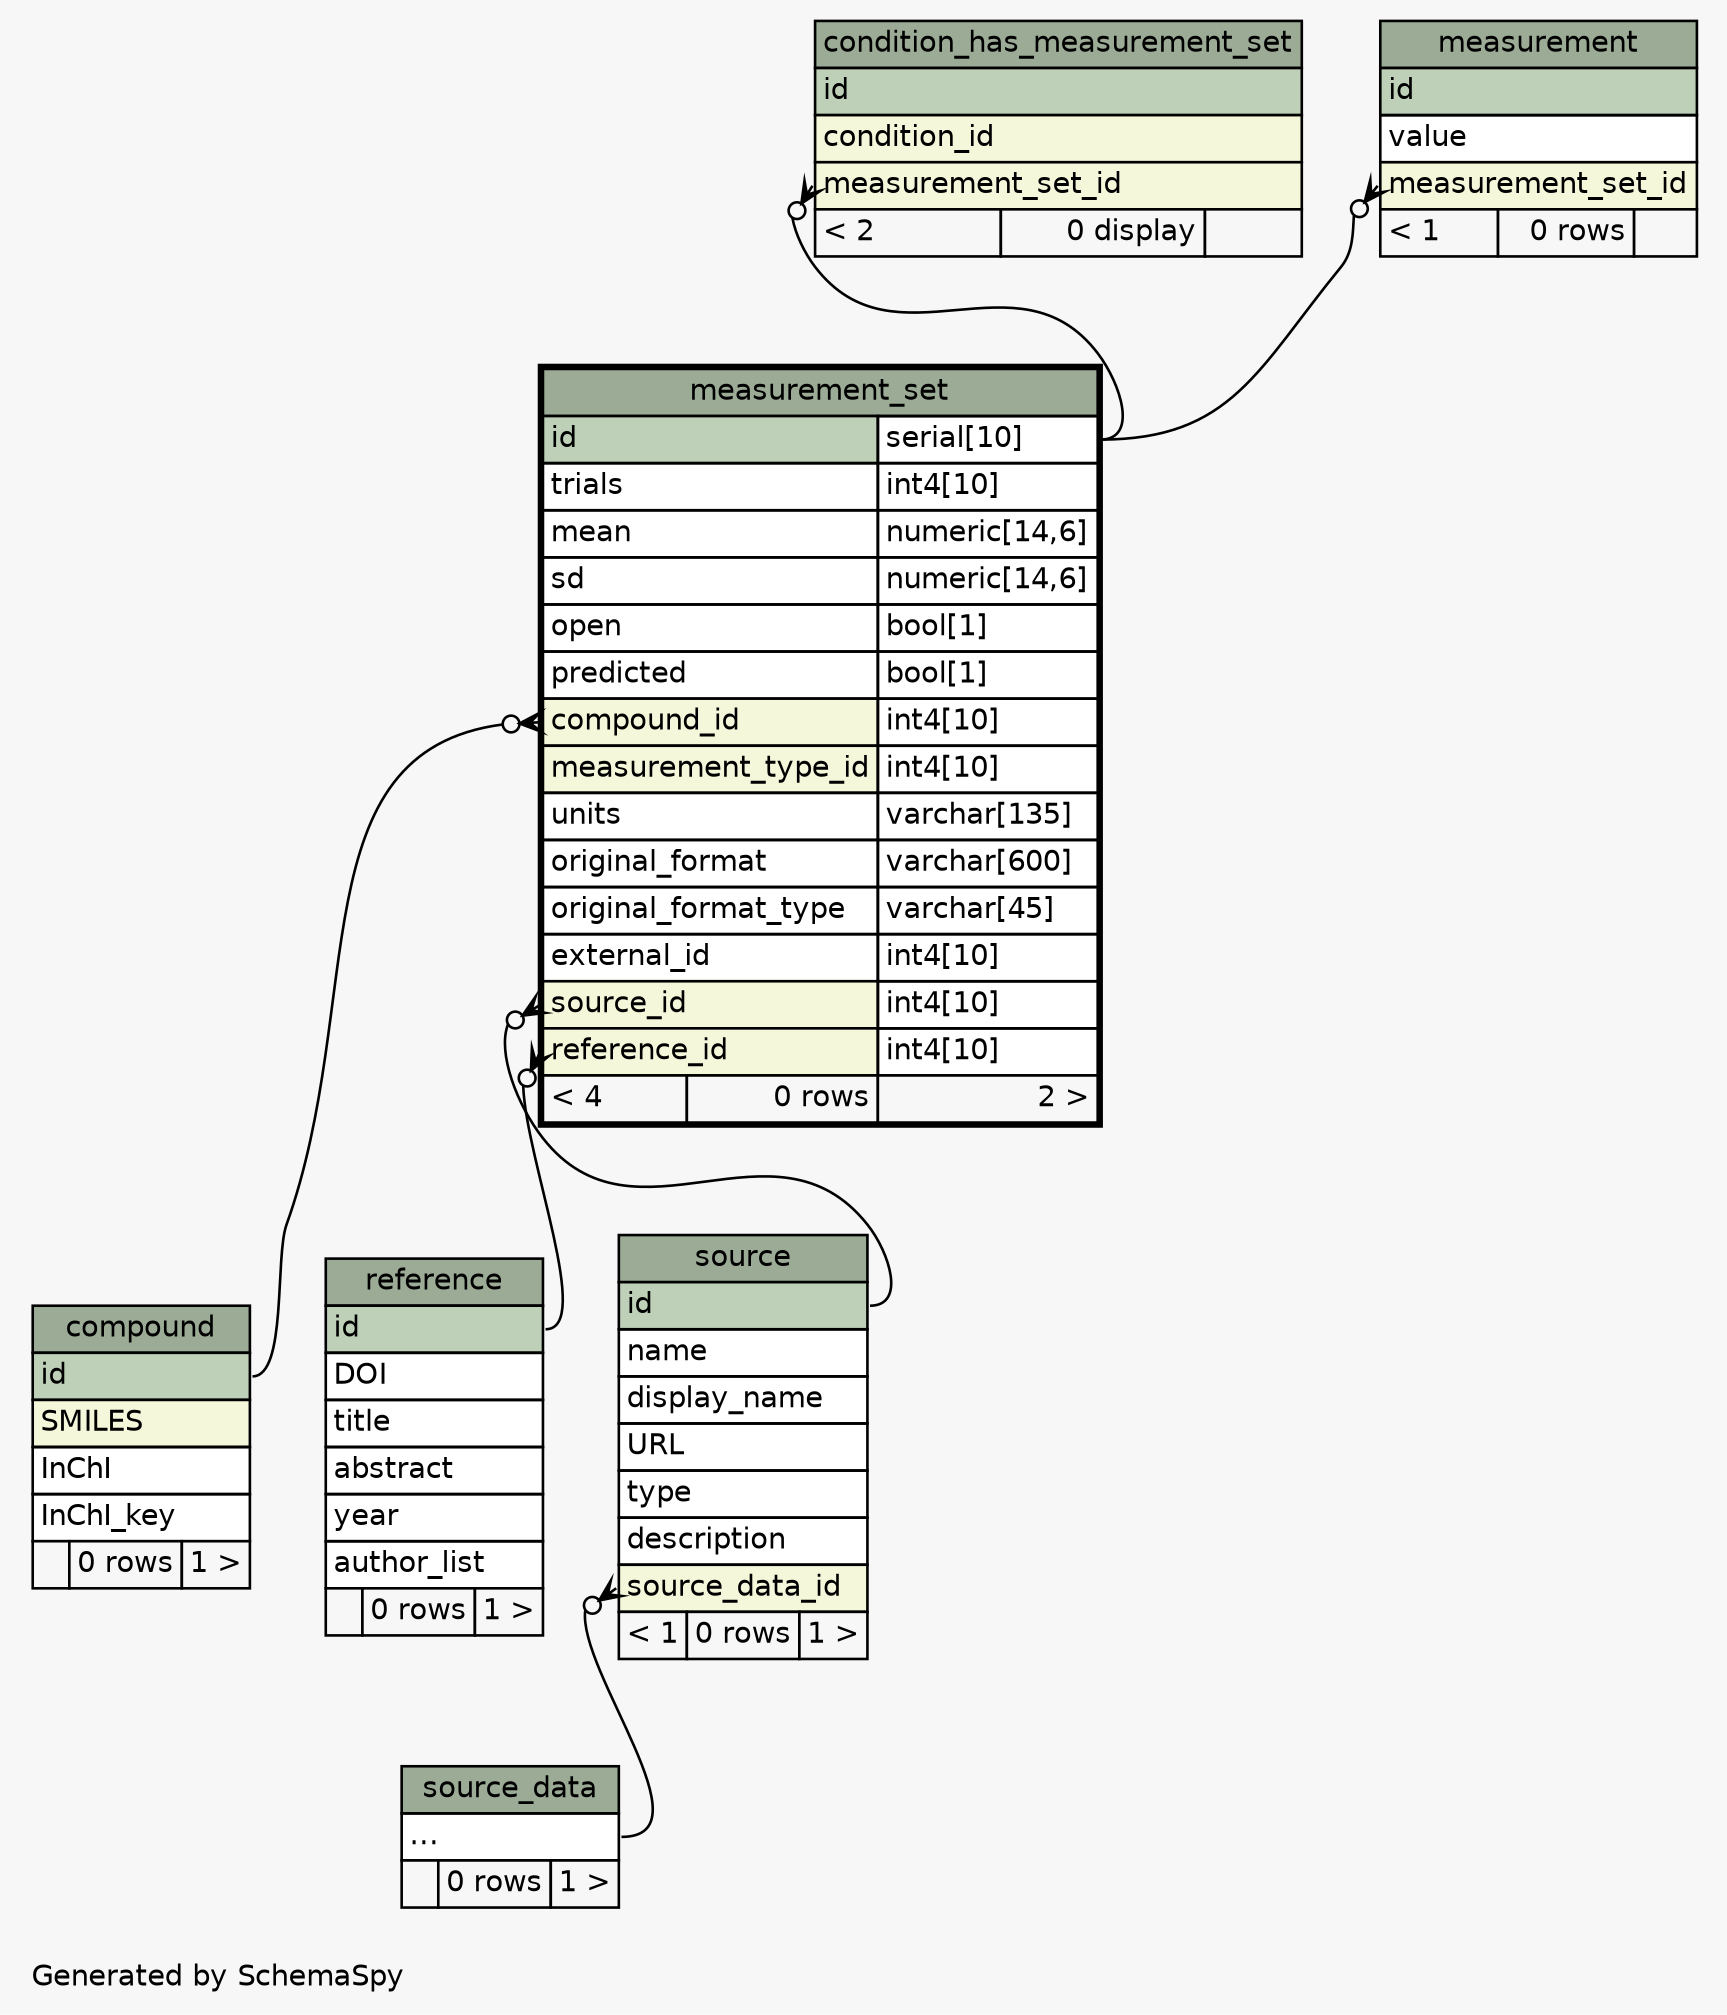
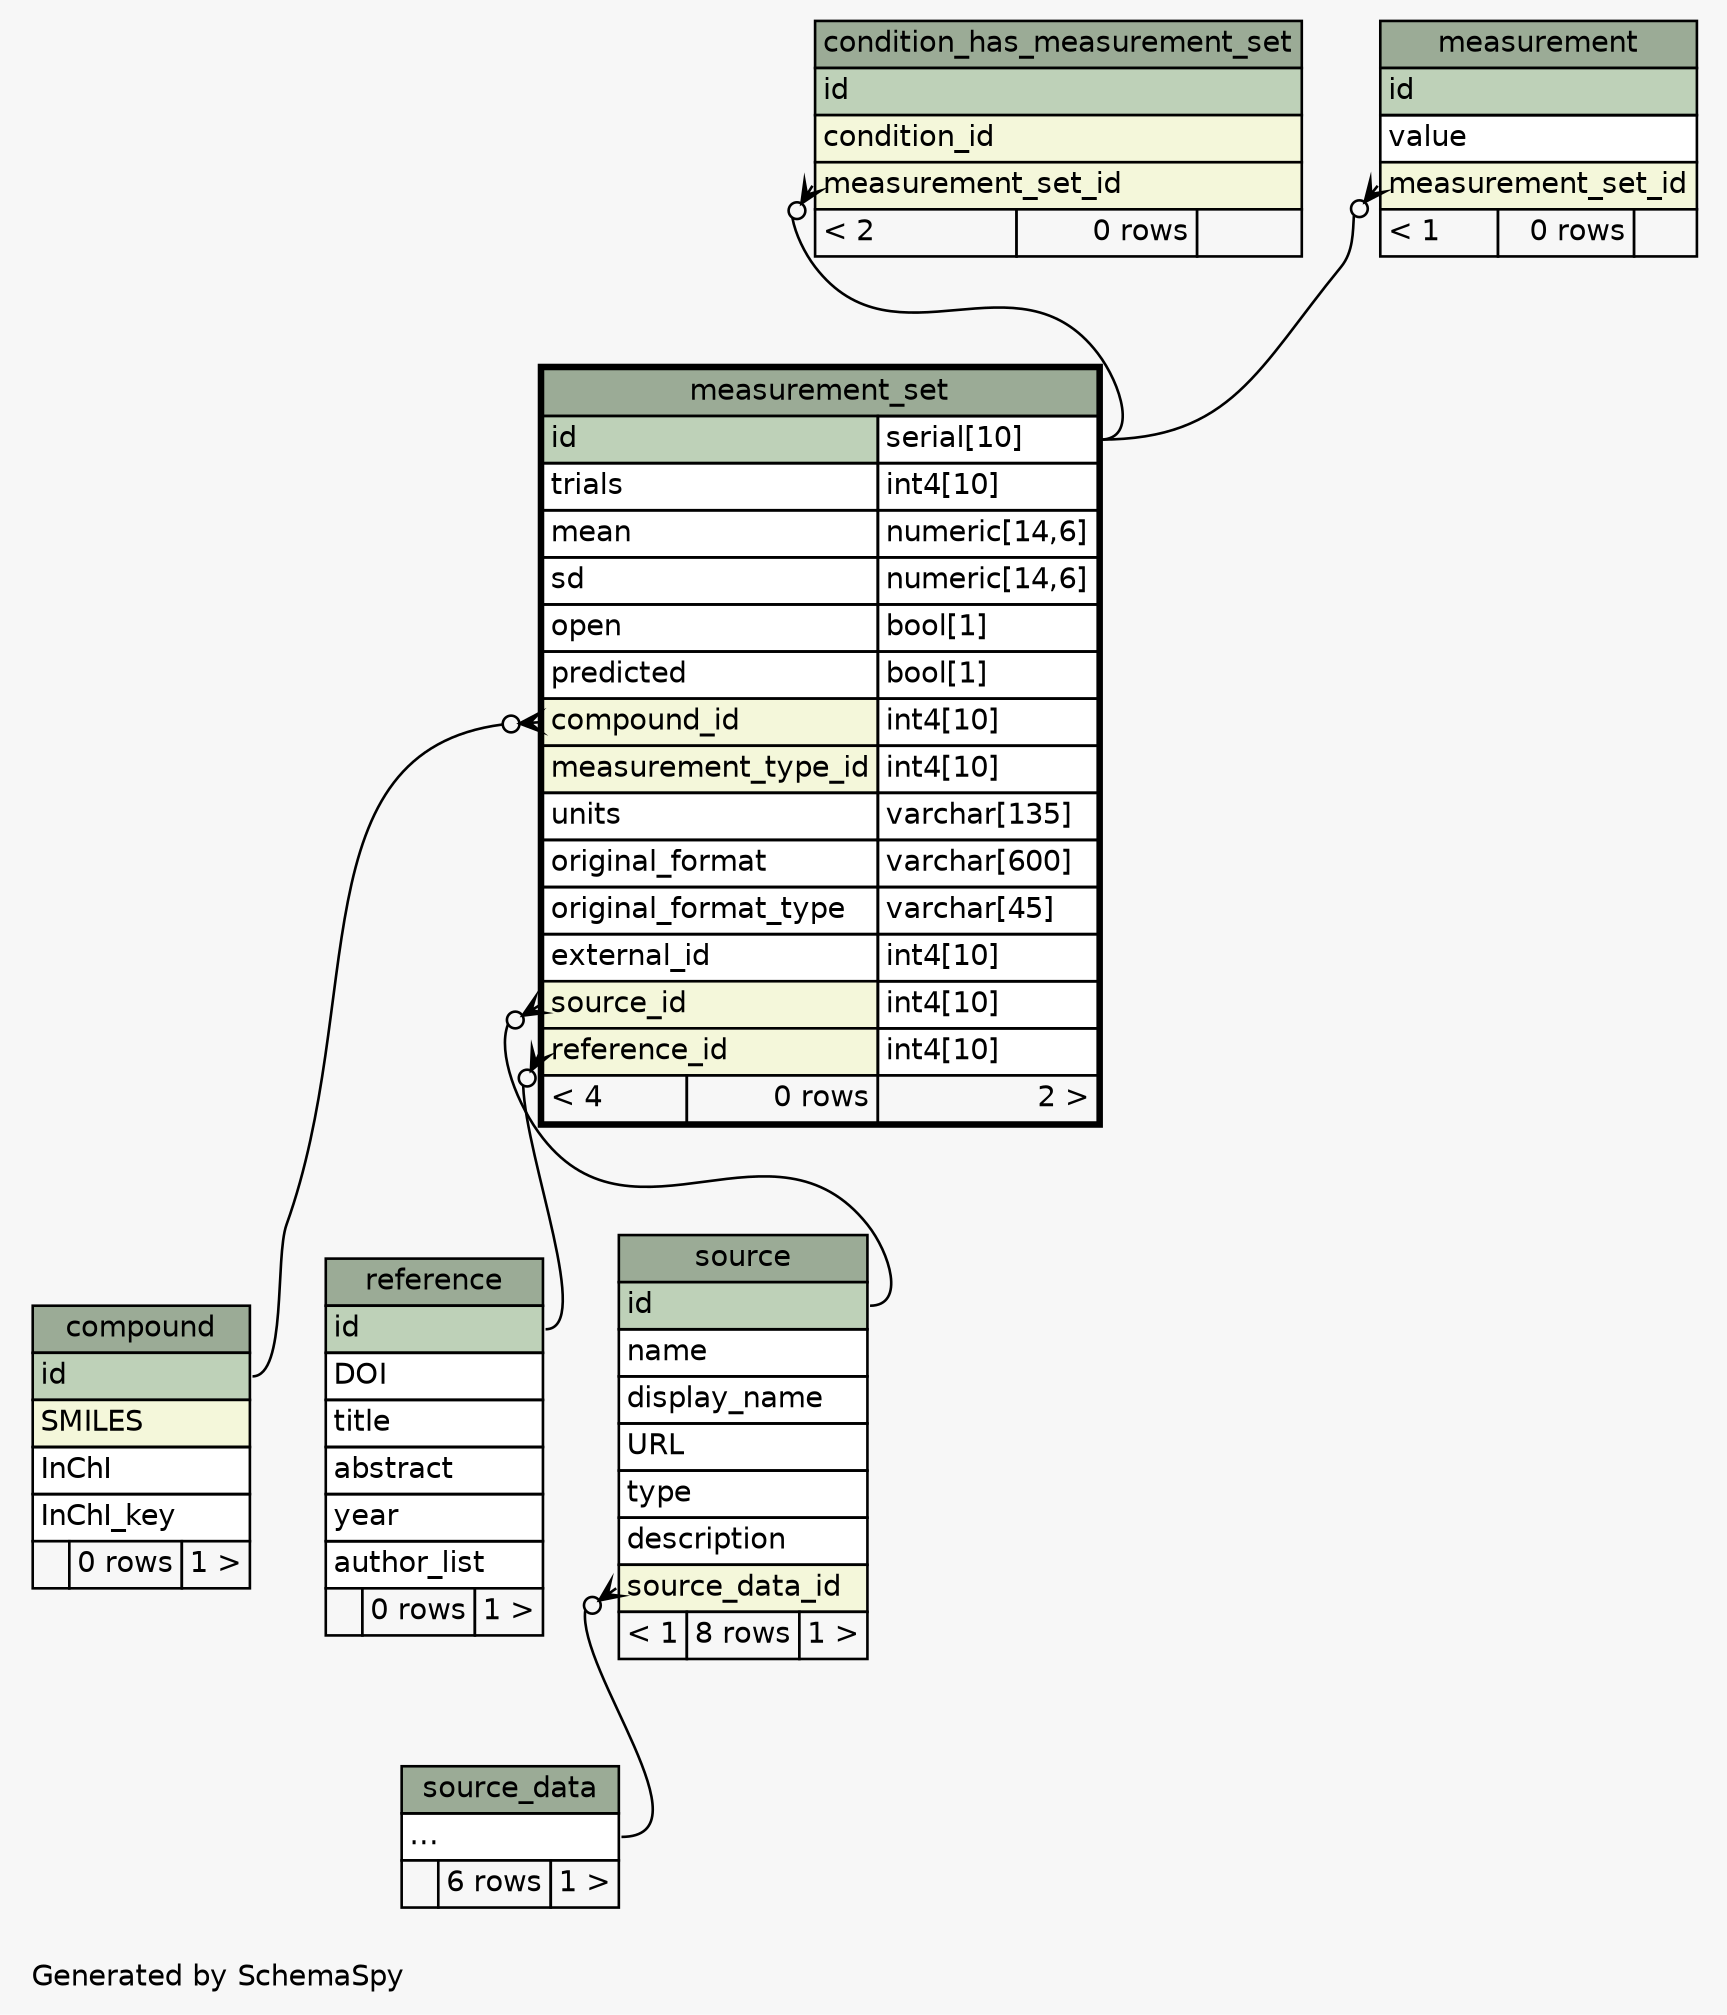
node "condition_has_measurement_set": text "0 display" -> "0 rows"
node "source": text "0 rows" -> "8 rows"
node "source_data": text "0 rows" -> "6 rows"
